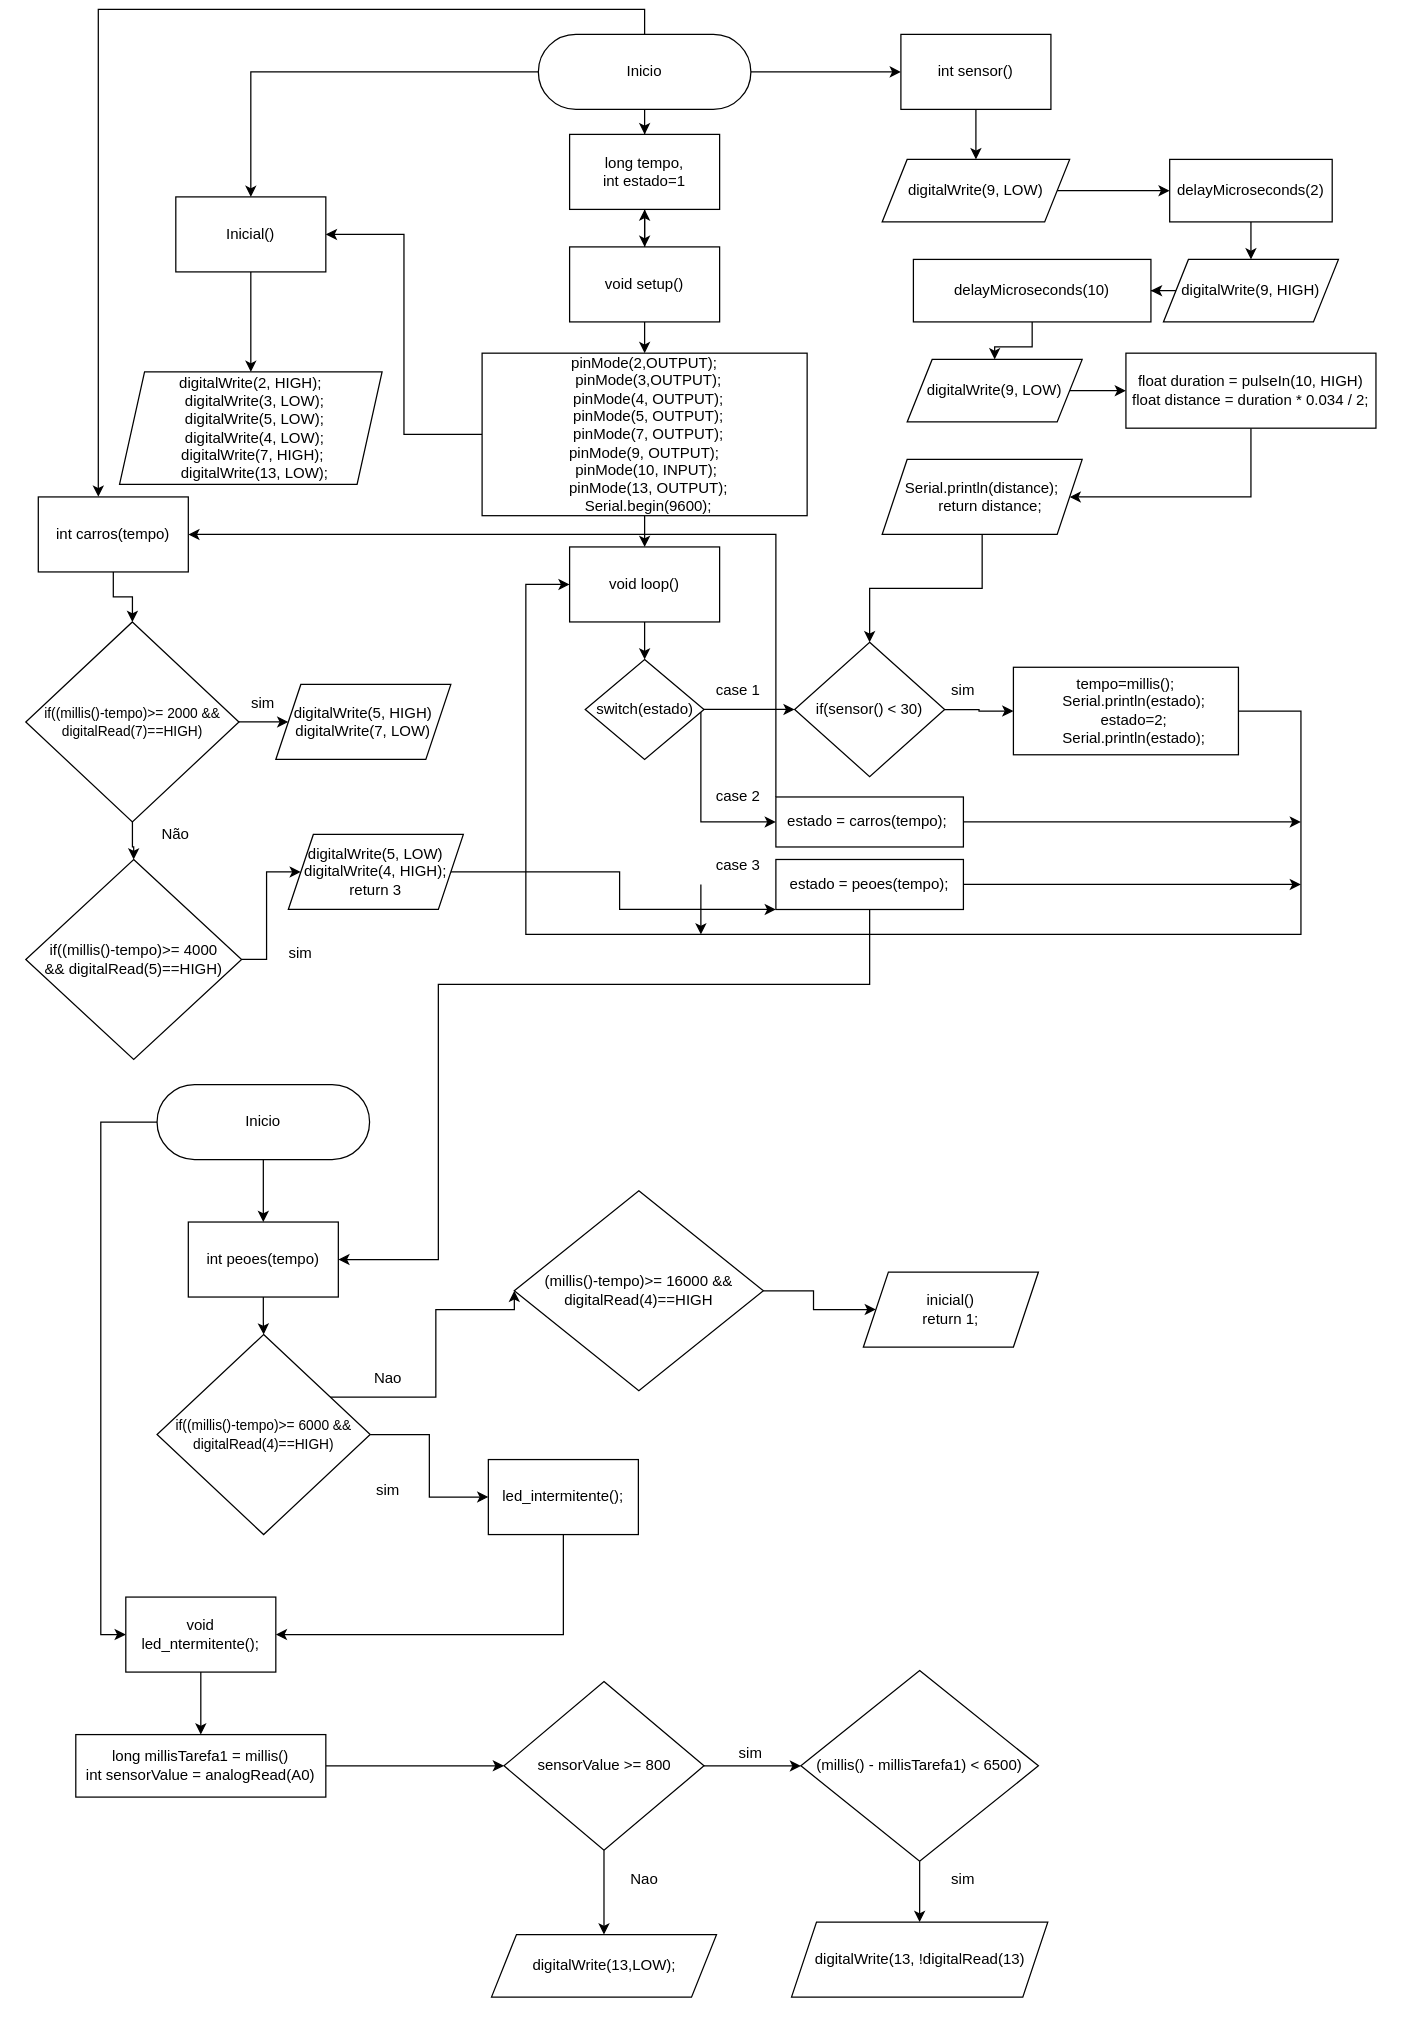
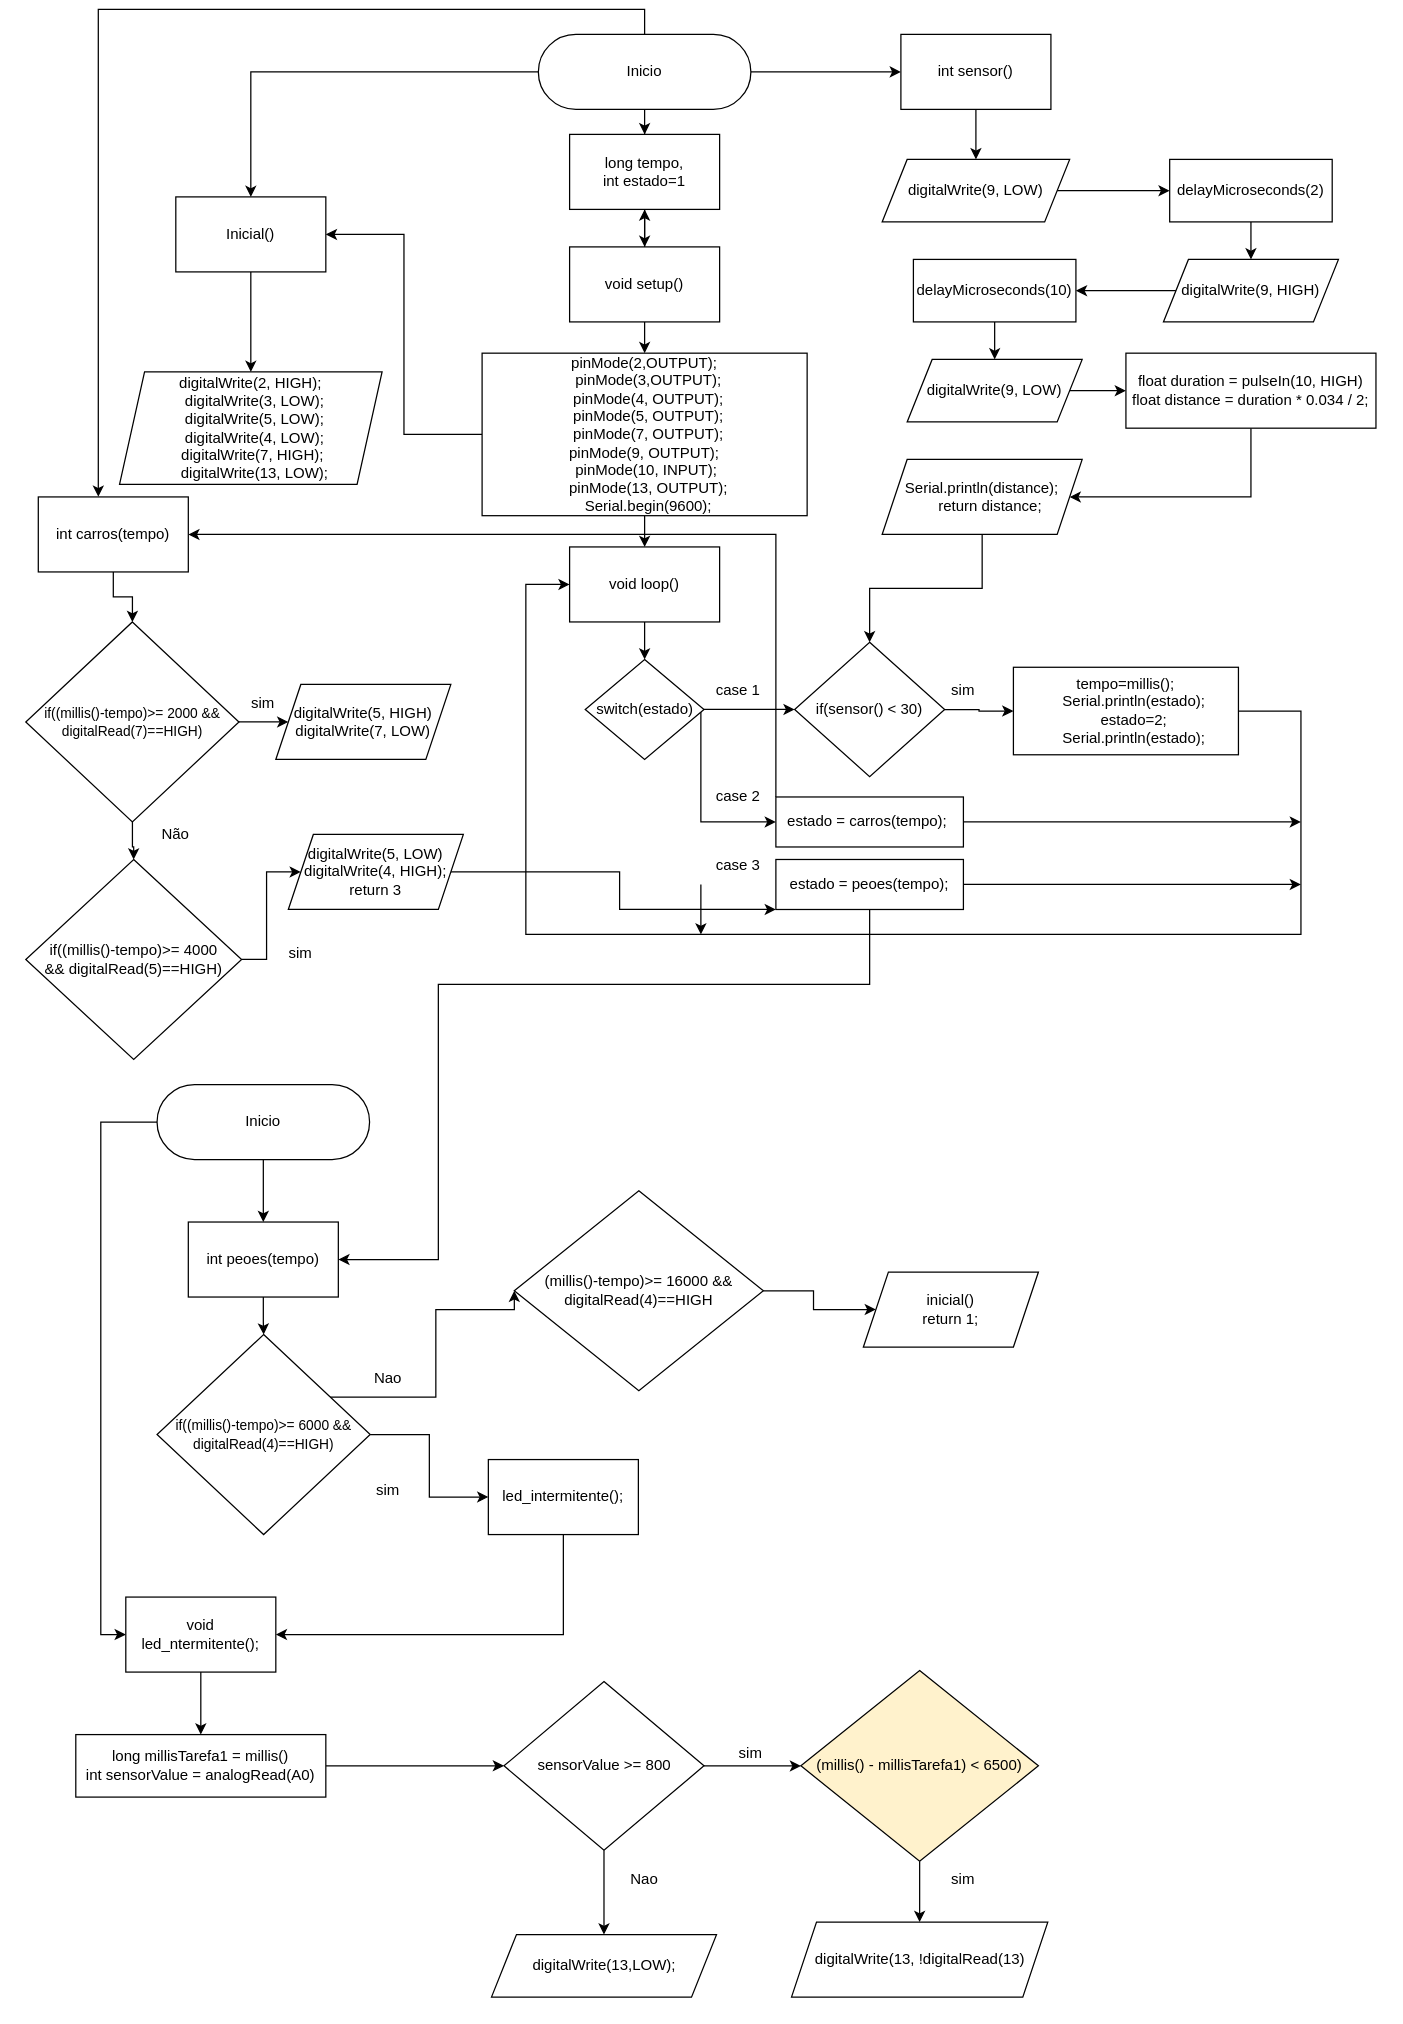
node "delayMicroseconds(10)": size 238x63 -> 163x63
node "(millis() - millisTarefa1) < 6500)": fillcolor #ffffff -> #fff2cc
